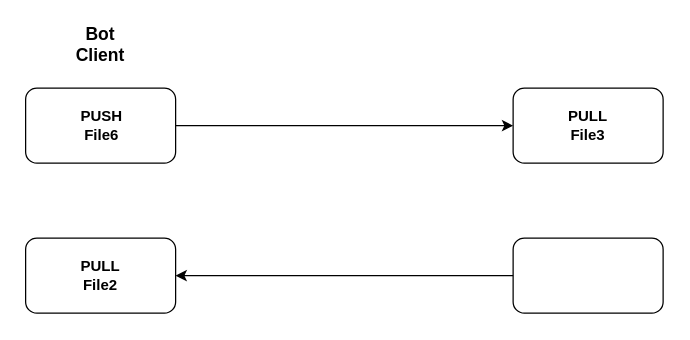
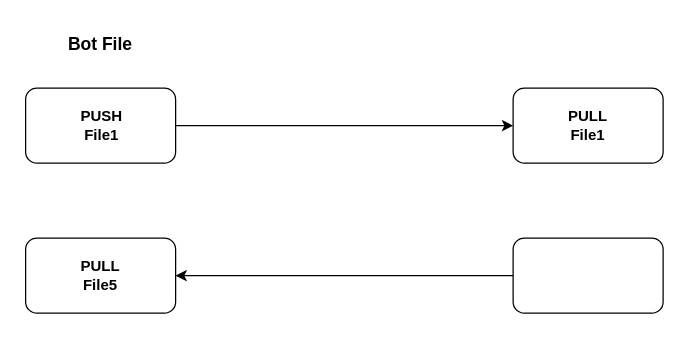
node "Bot Client": label "Bot Client" -> "Bot File"
node "PUSH File6": label "PUSH File6" -> "PUSH File1"
node "PULL File3": label "PULL File3" -> "PULL File1"
node "PULL File2": label "PULL File2" -> "PULL File5"
